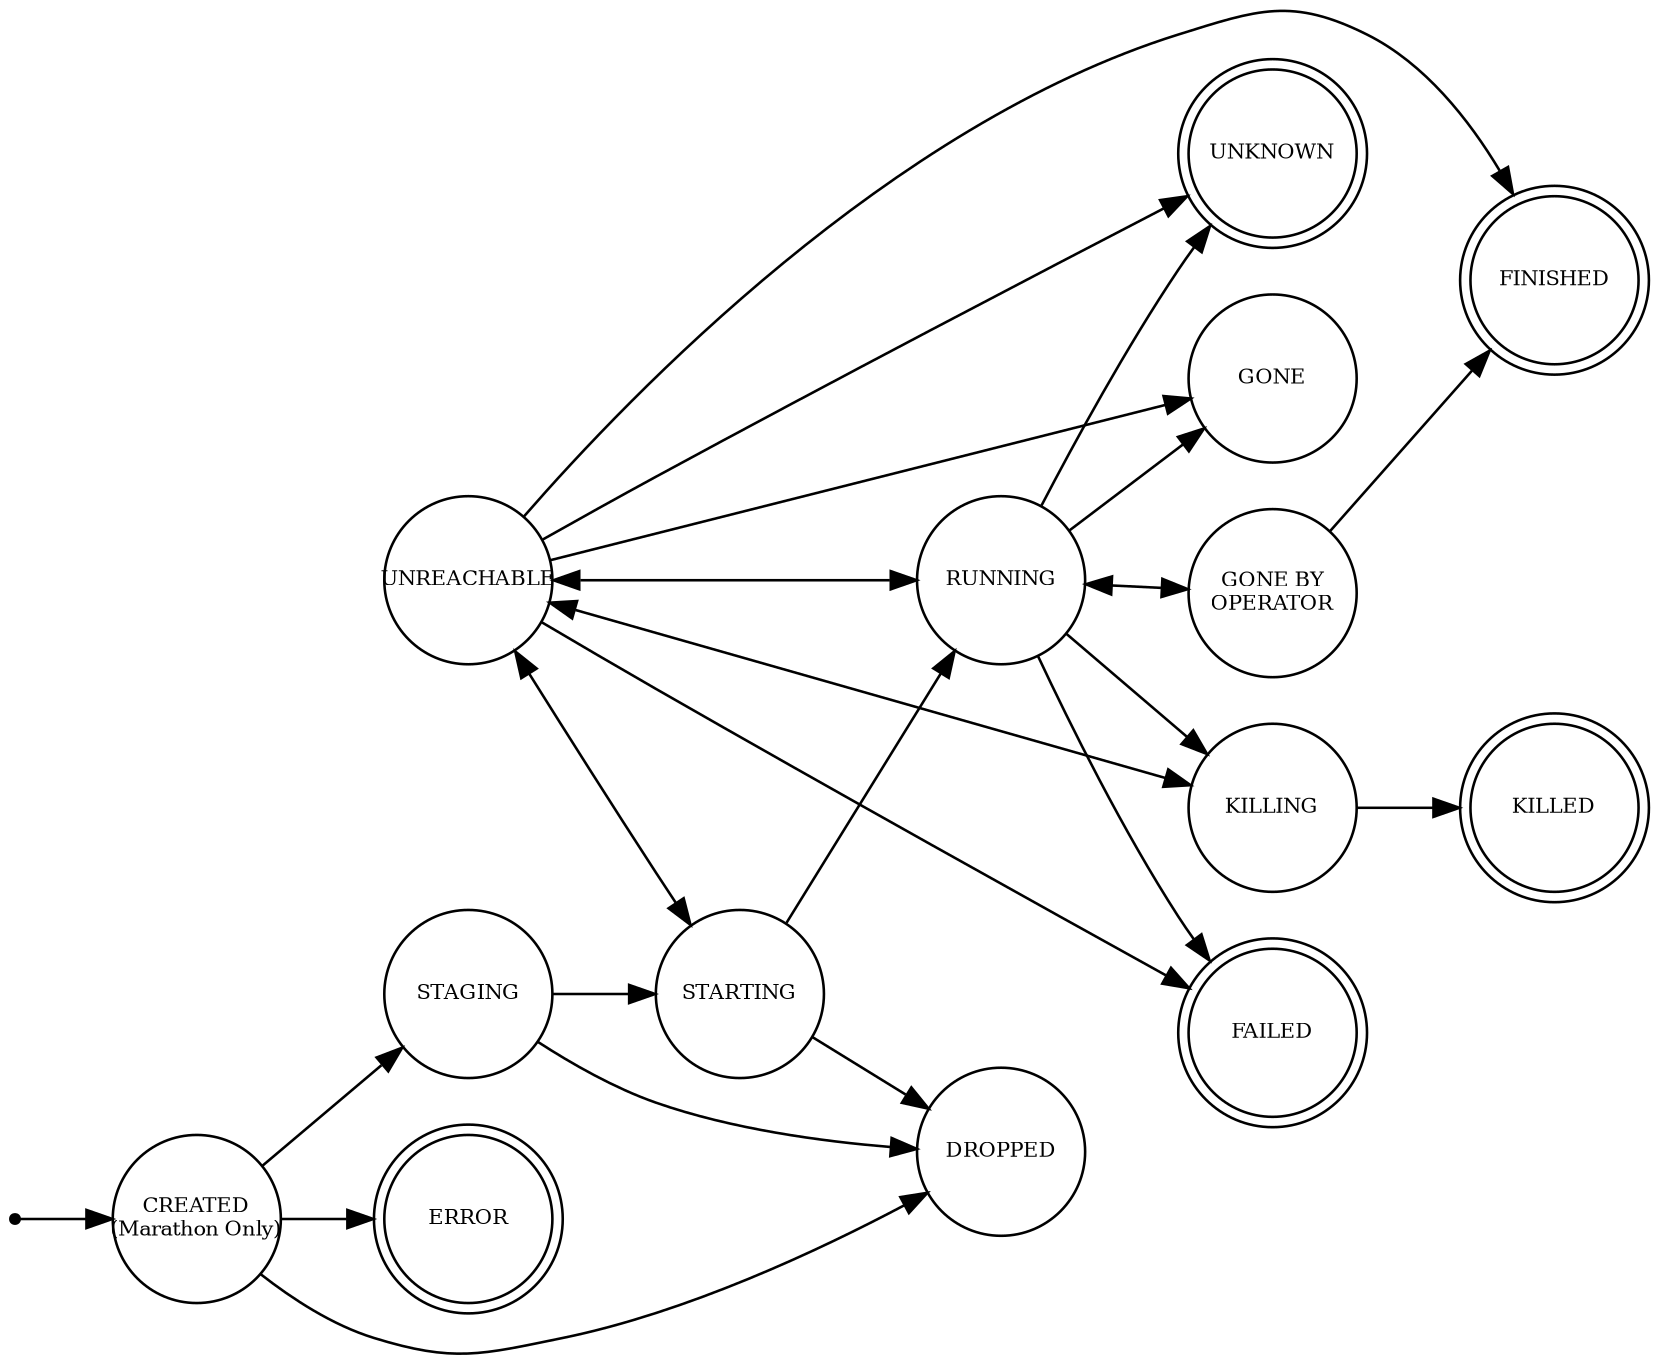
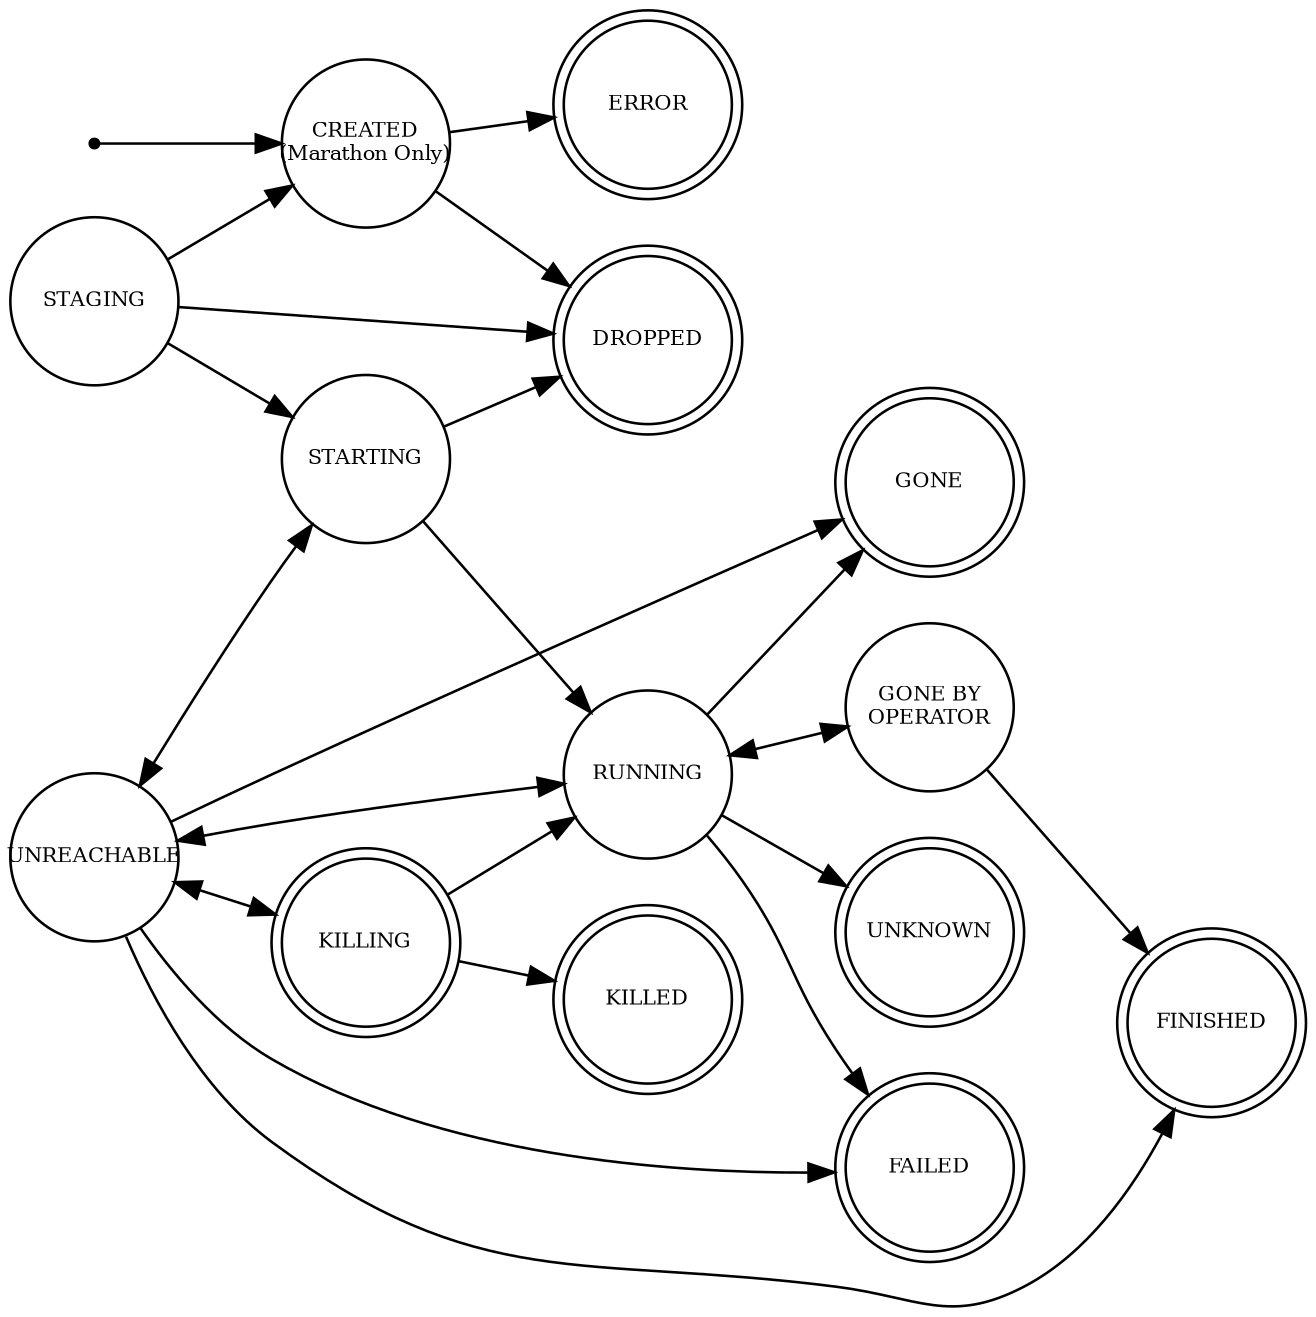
edge "UNREACHABLE" -> "UNKNOWN": removed
node "GONE": shape circle -> doublecircle
edge "RUNNING" -> "KILLING": reversed
node "KILLING": shape circle -> doublecircle
edge "CREATED (Marathon Only)" -> "STAGING": reversed
node "DROPPED": shape circle -> doublecircle
